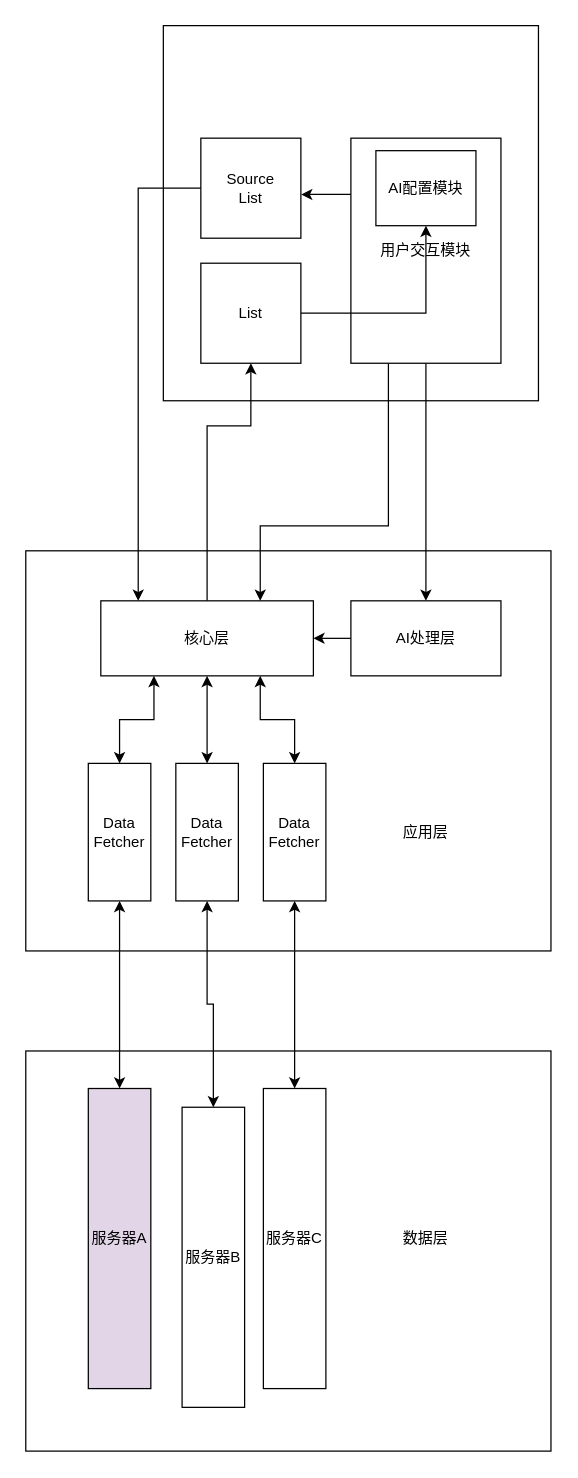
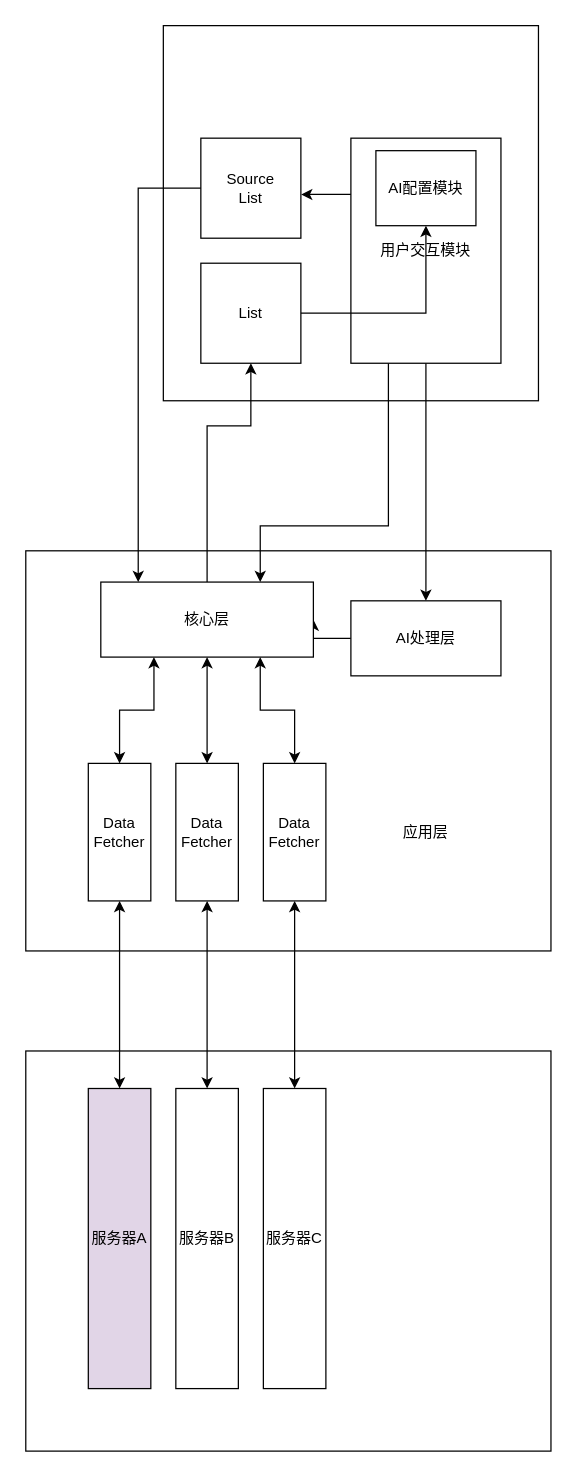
node "核心层": moved (207, 638) -> (207, 619)
node "数据层": removed
node "服务器B": moved (213, 1257) -> (207, 1238)
